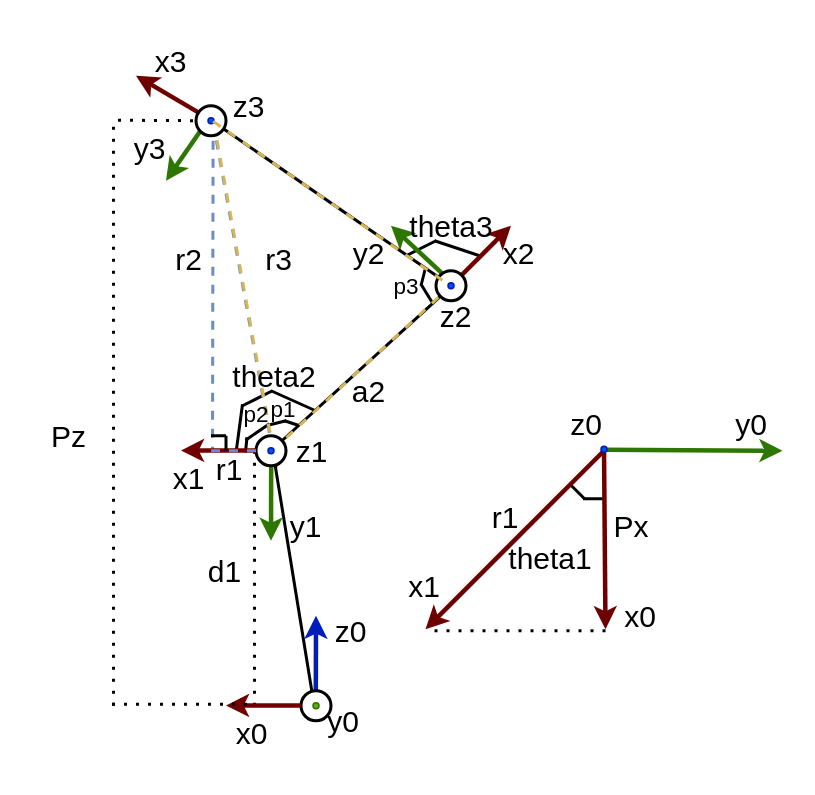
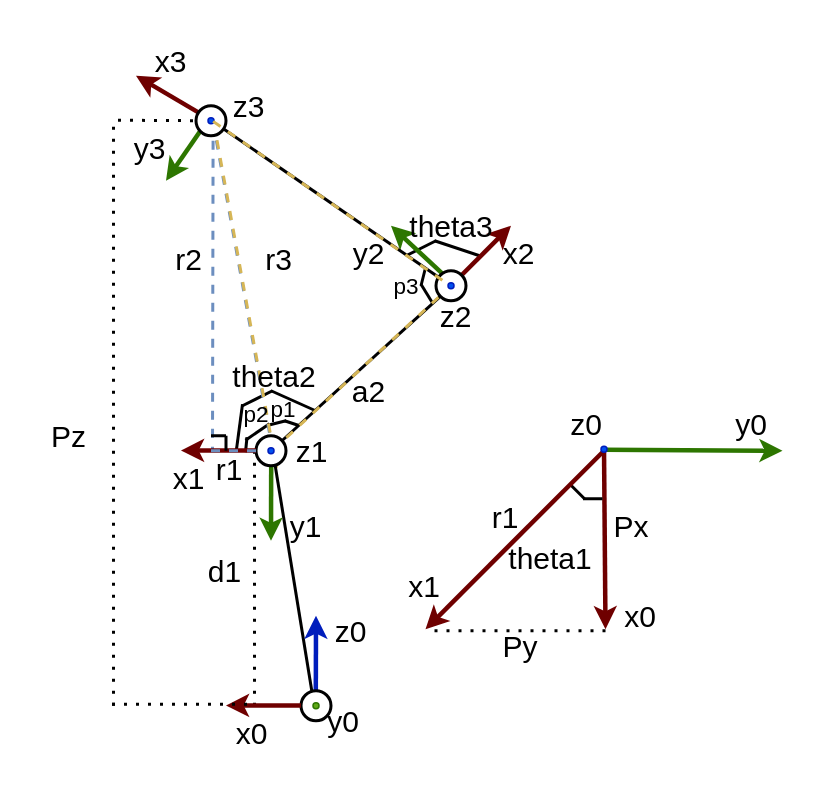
node "Py": added
